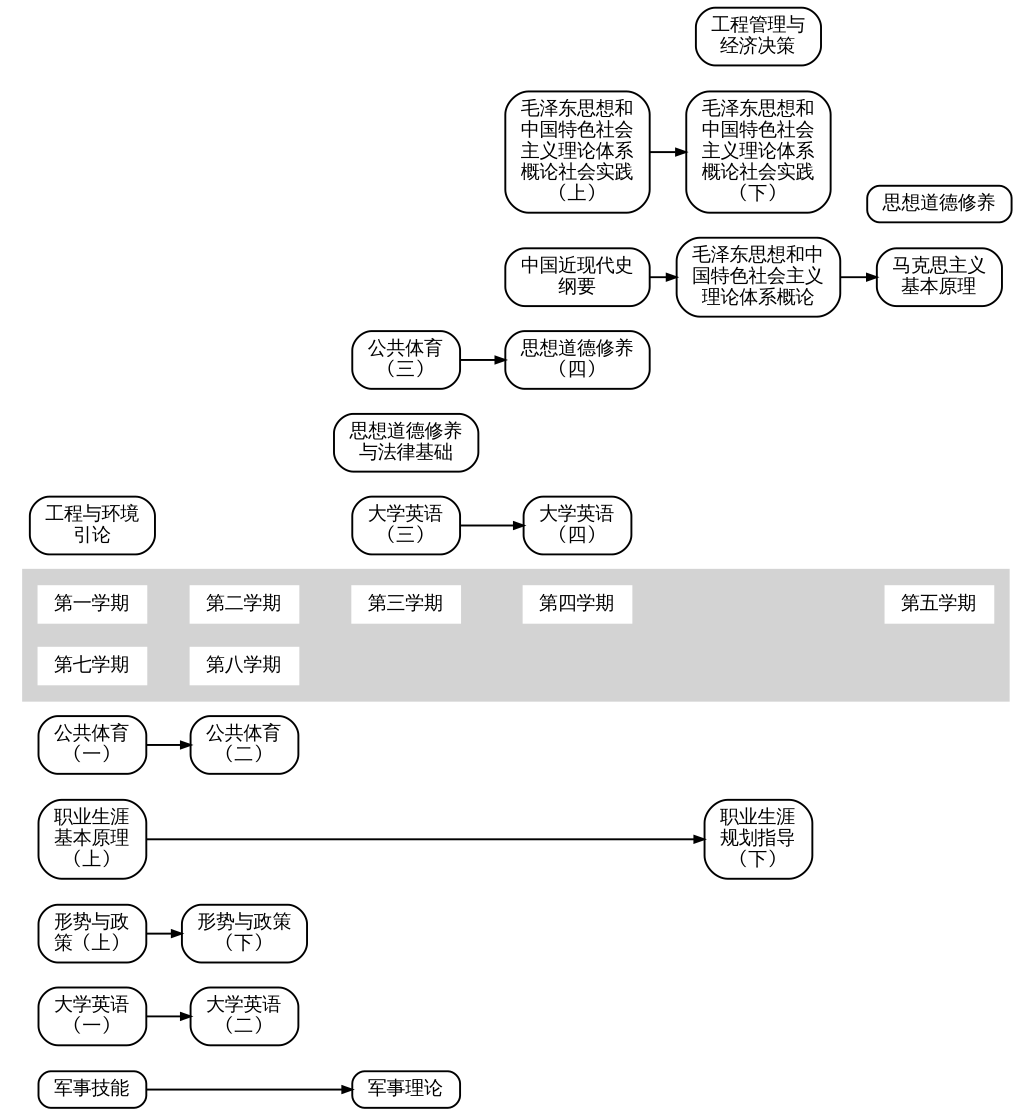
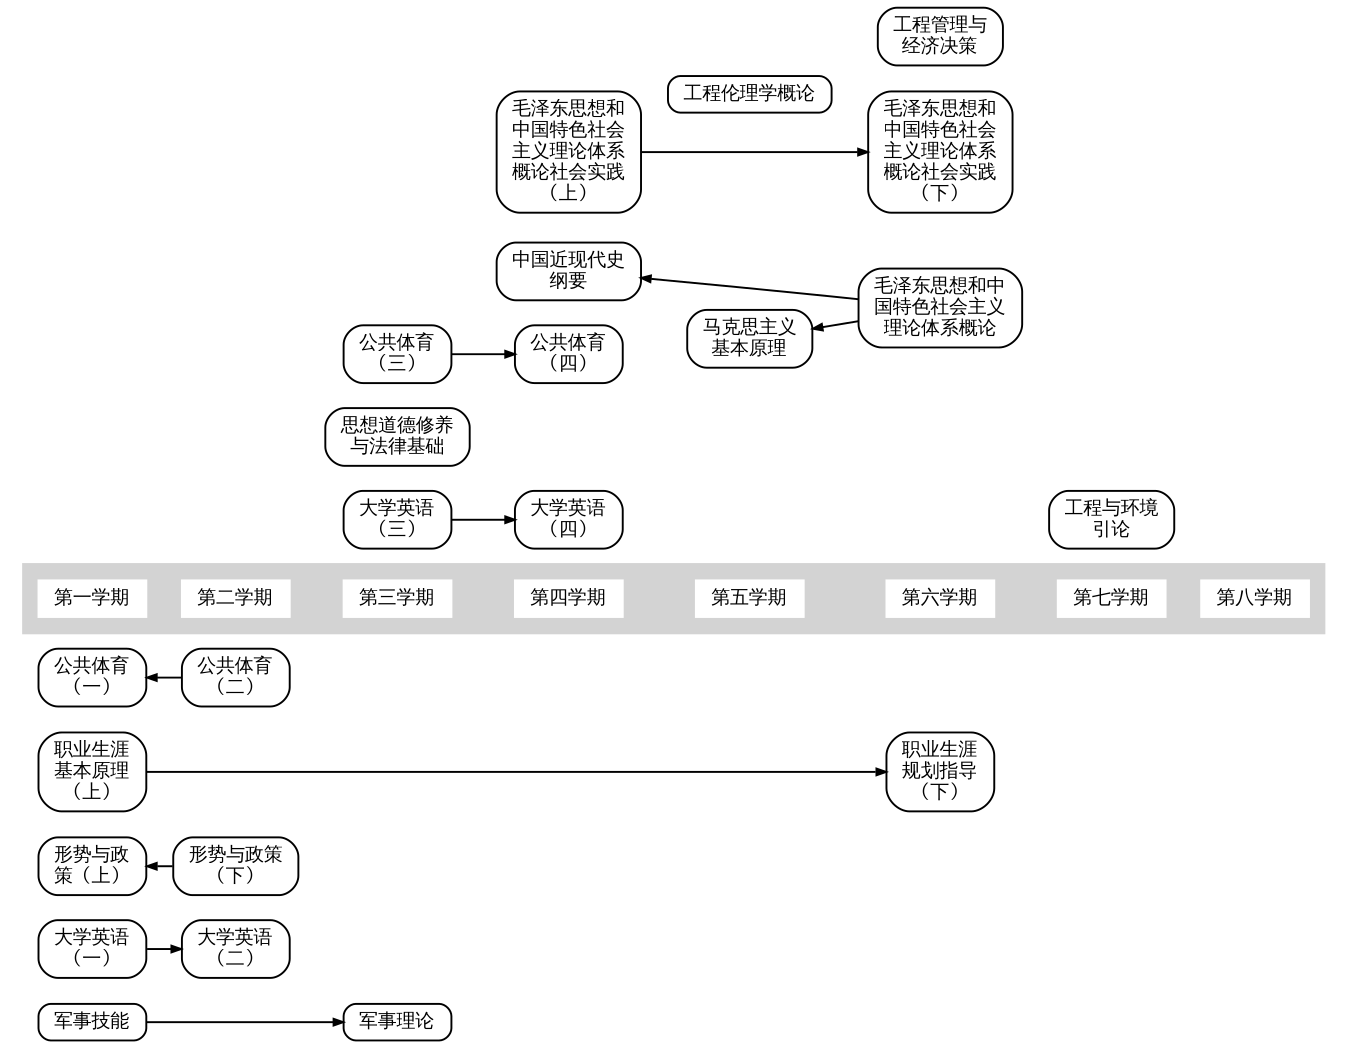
node "思想道德修养": label "思想道德修养" -> "工程伦理学概论"
edge "中国近现代史 纲要" -> "毛泽东思想和中 国特色社会主义 理论体系概论": reversed
node "思想道德修养 （四）": label "思想道德修养 （四）" -> "公共体育 （四）"
node "第六学期": added
edge "公共体育 （一）" -> "公共体育 （二）": reversed
edge "形势与政 策（上）" -> "形势与政策 （下）": reversed
